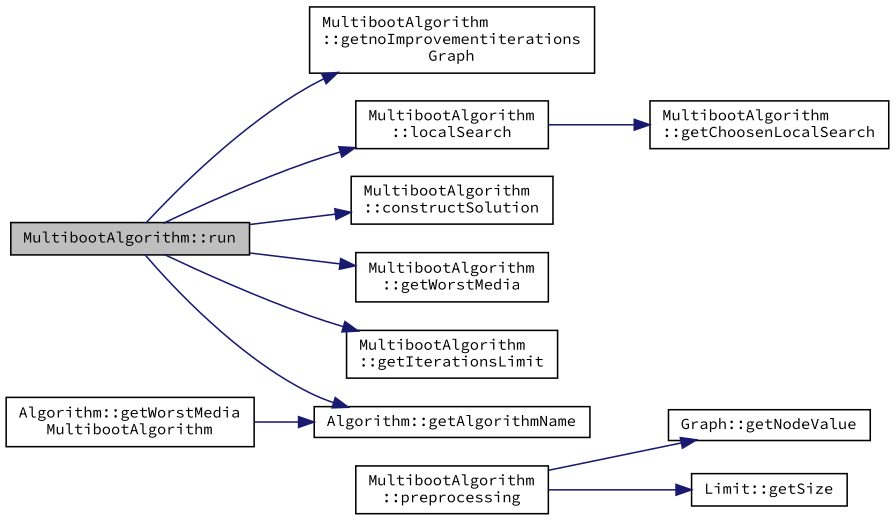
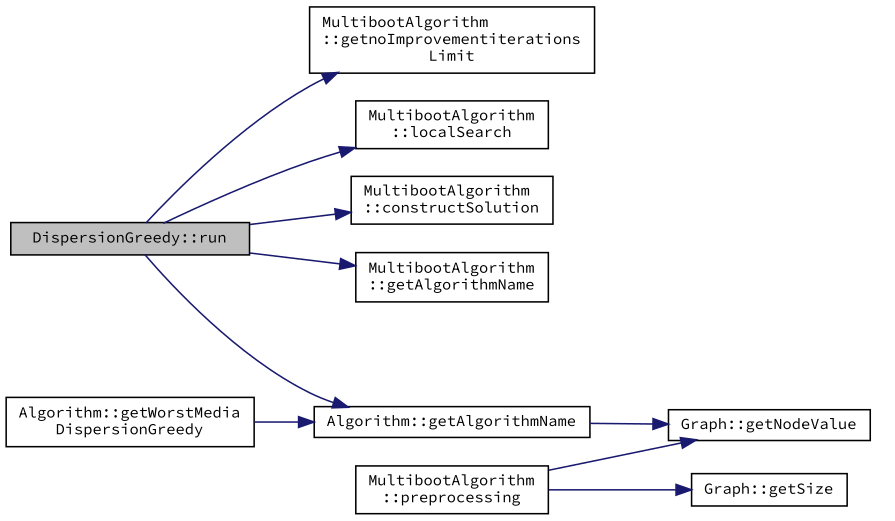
node "MultibootAlgorithm ::getnoImprovementiterations Graph": label "MultibootAlgorithm ::getnoImprovementiterations Graph" -> "MultibootAlgorithm ::getnoImprovementiterations Limit"
node "MultibootAlgorithm ::getChoosenLocalSearch": removed
node "MultibootAlgorithm::run": label "MultibootAlgorithm::run" -> "DispersionGreedy::run"
node "MultibootAlgorithm ::getWorstMedia": label "MultibootAlgorithm ::getWorstMedia" -> "MultibootAlgorithm ::getAlgorithmName"
node "MultibootAlgorithm ::getIterationsLimit": removed
node "Algorithm::getWorstMedia MultibootAlgorithm": label "Algorithm::getWorstMedia MultibootAlgorithm" -> "Algorithm::getWorstMedia DispersionGreedy"
edge "Algorithm::getAlgorithmName" -> "Graph::getNodeValue": added
node "Limit::getSize": label "Limit::getSize" -> "Graph::getSize"
